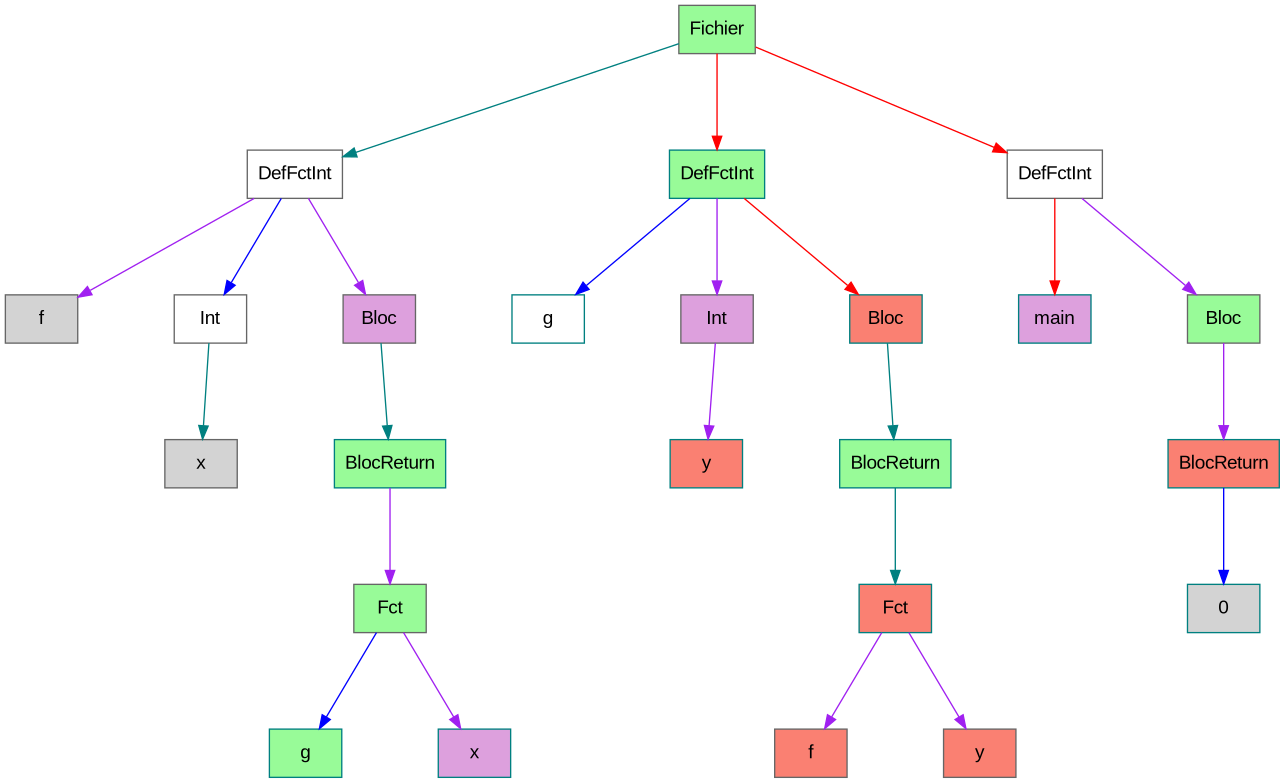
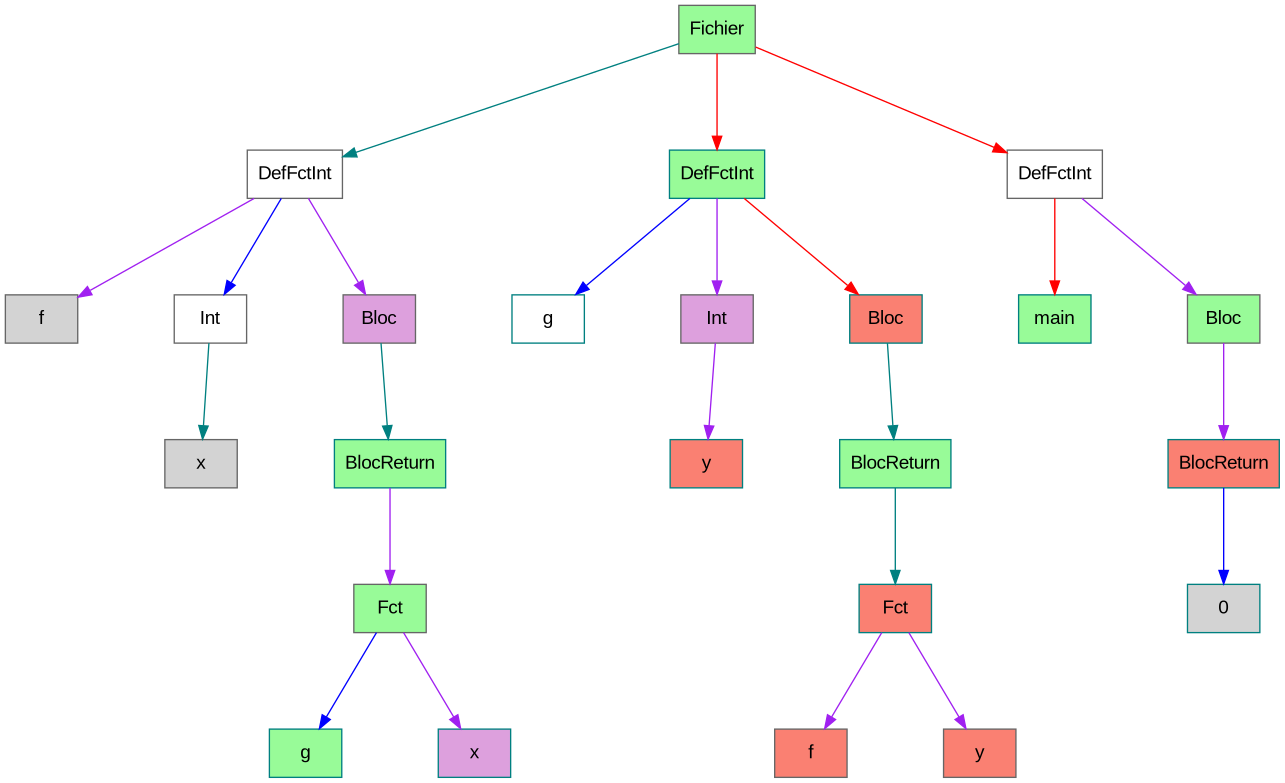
node "main": fillcolor plum -> palegreen
